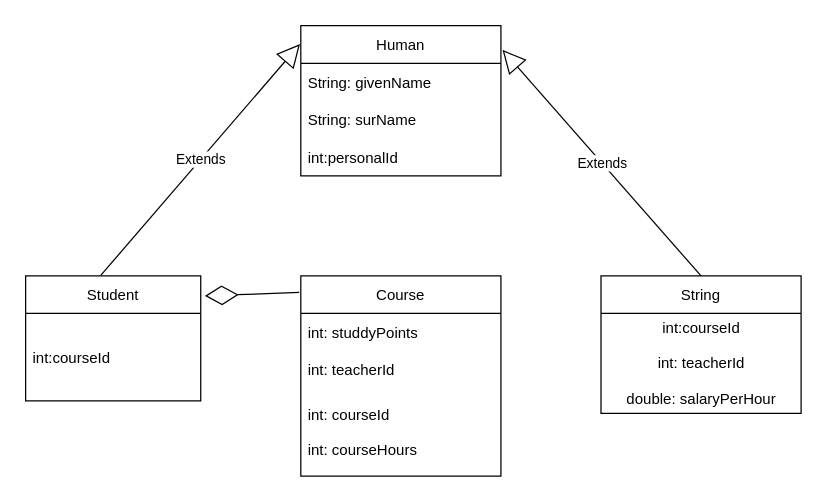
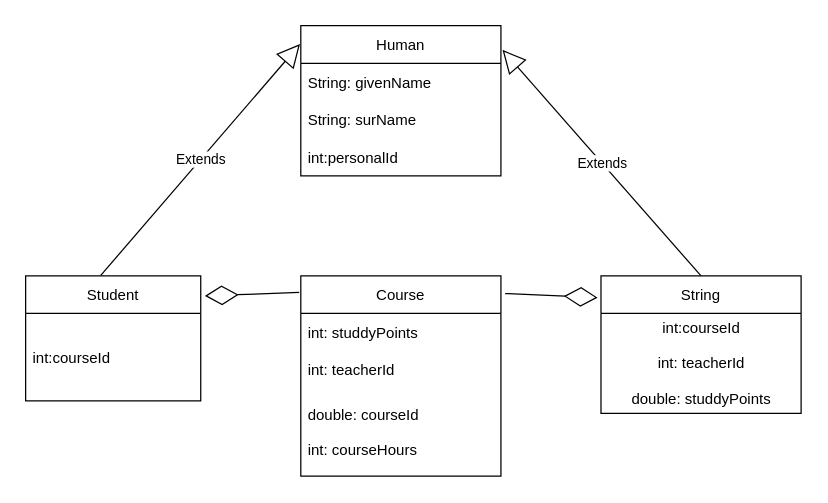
edge "Course" -> "String": added
node "int:courseId int: teacherId double: salaryPerHour": label "int:courseId int: teacherId double: salaryPerHour" -> "int:courseId int: teacherId double: studdyPoints"
node "int: courseId int: courseHours": label "int: courseId int: courseHours" -> "double: courseId int: courseHours"
